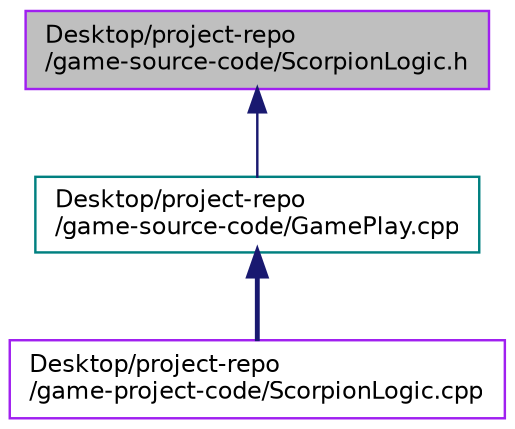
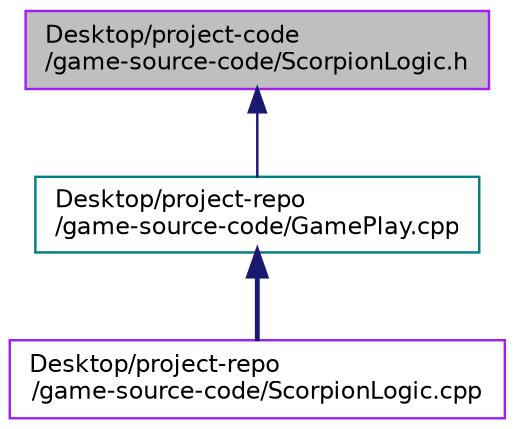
node "Desktop/project-repo /game-source-code/ScorpionLogic.h": label "Desktop/project-repo /game-source-code/ScorpionLogic.h" -> "Desktop/project-code /game-source-code/ScorpionLogic.h"
node "Desktop/project-repo /game-project-code/ScorpionLogic.cpp": label "Desktop/project-repo /game-project-code/ScorpionLogic.cpp" -> "Desktop/project-repo /game-source-code/ScorpionLogic.cpp"
